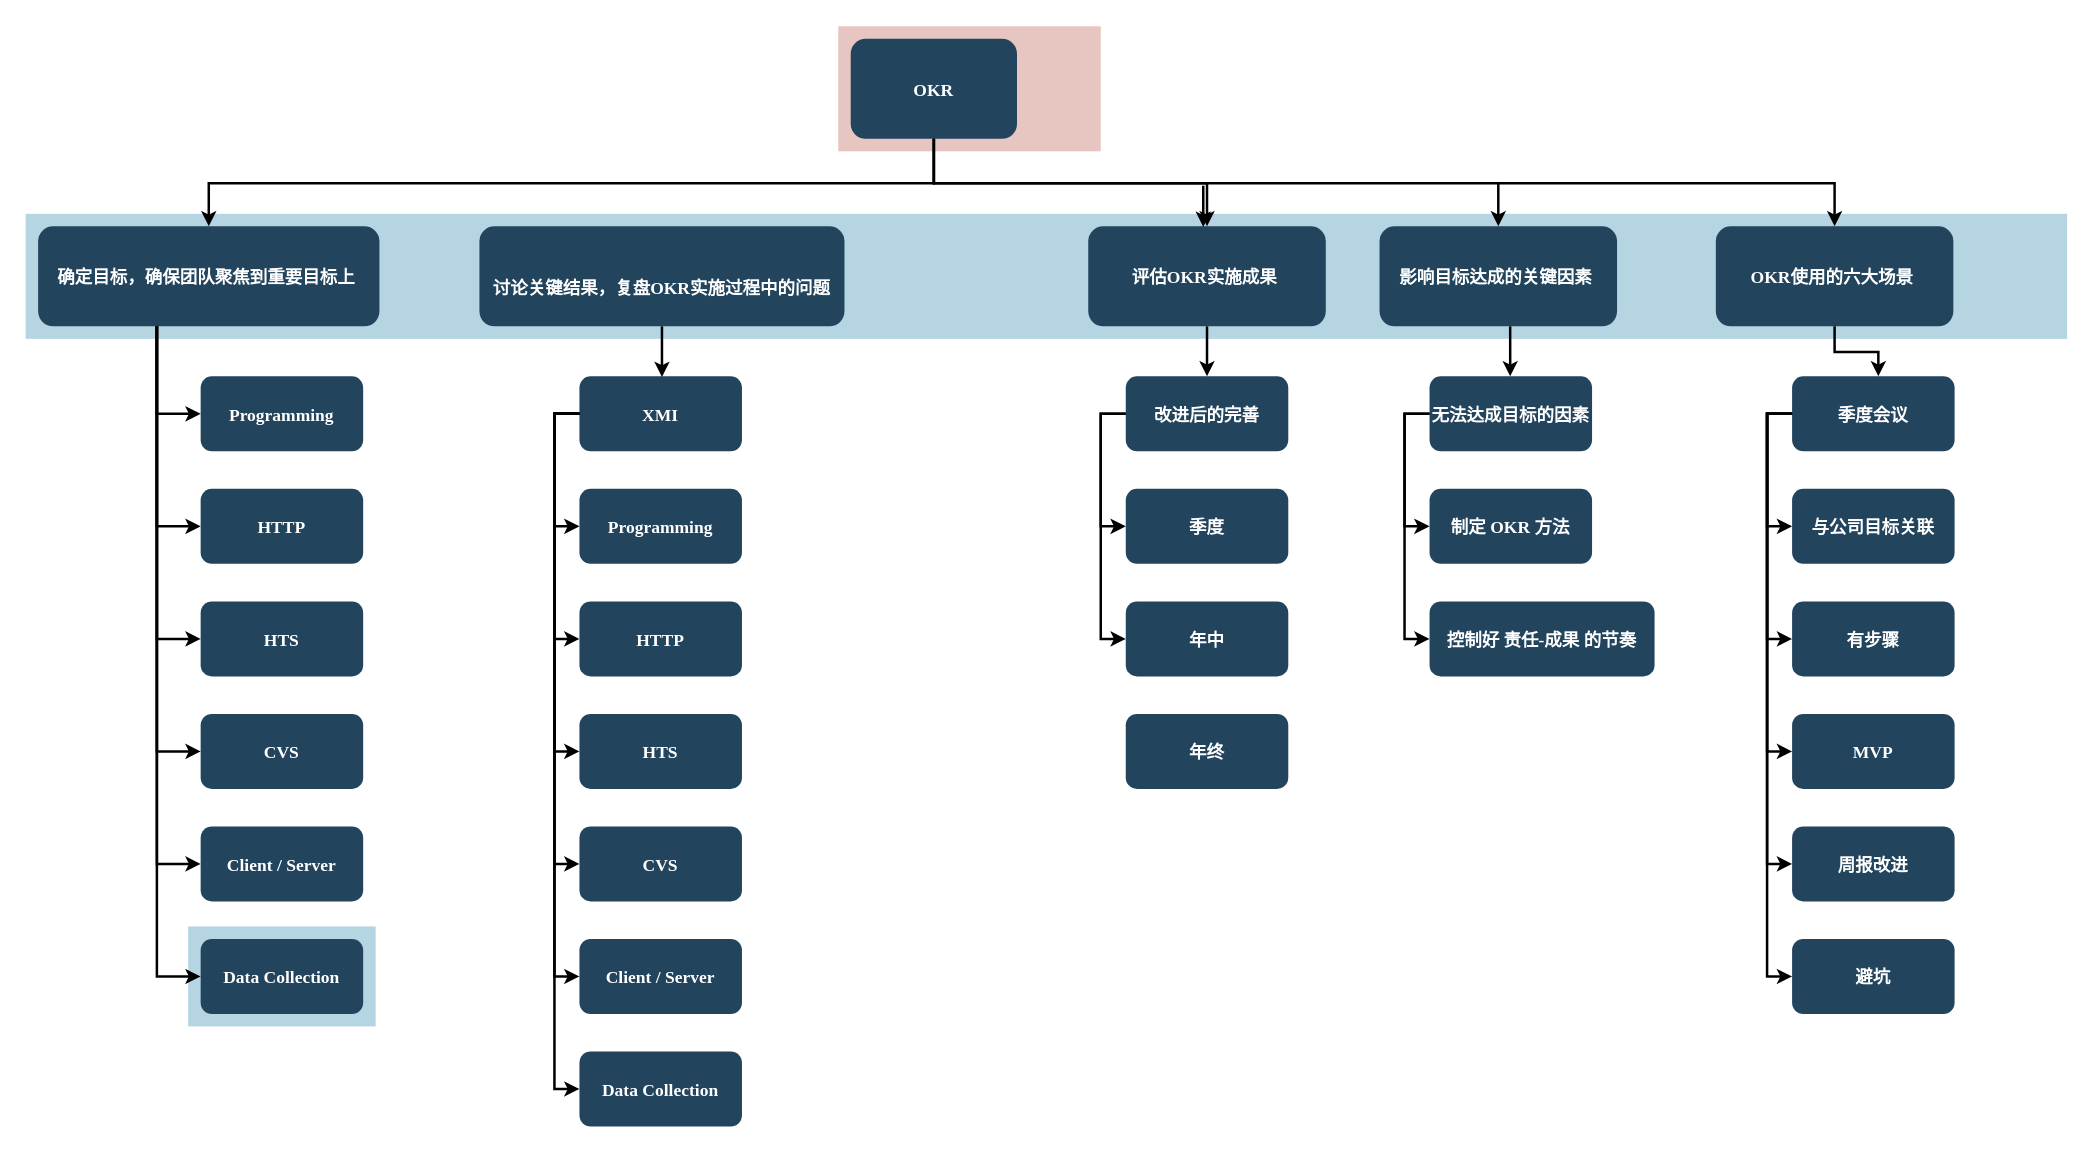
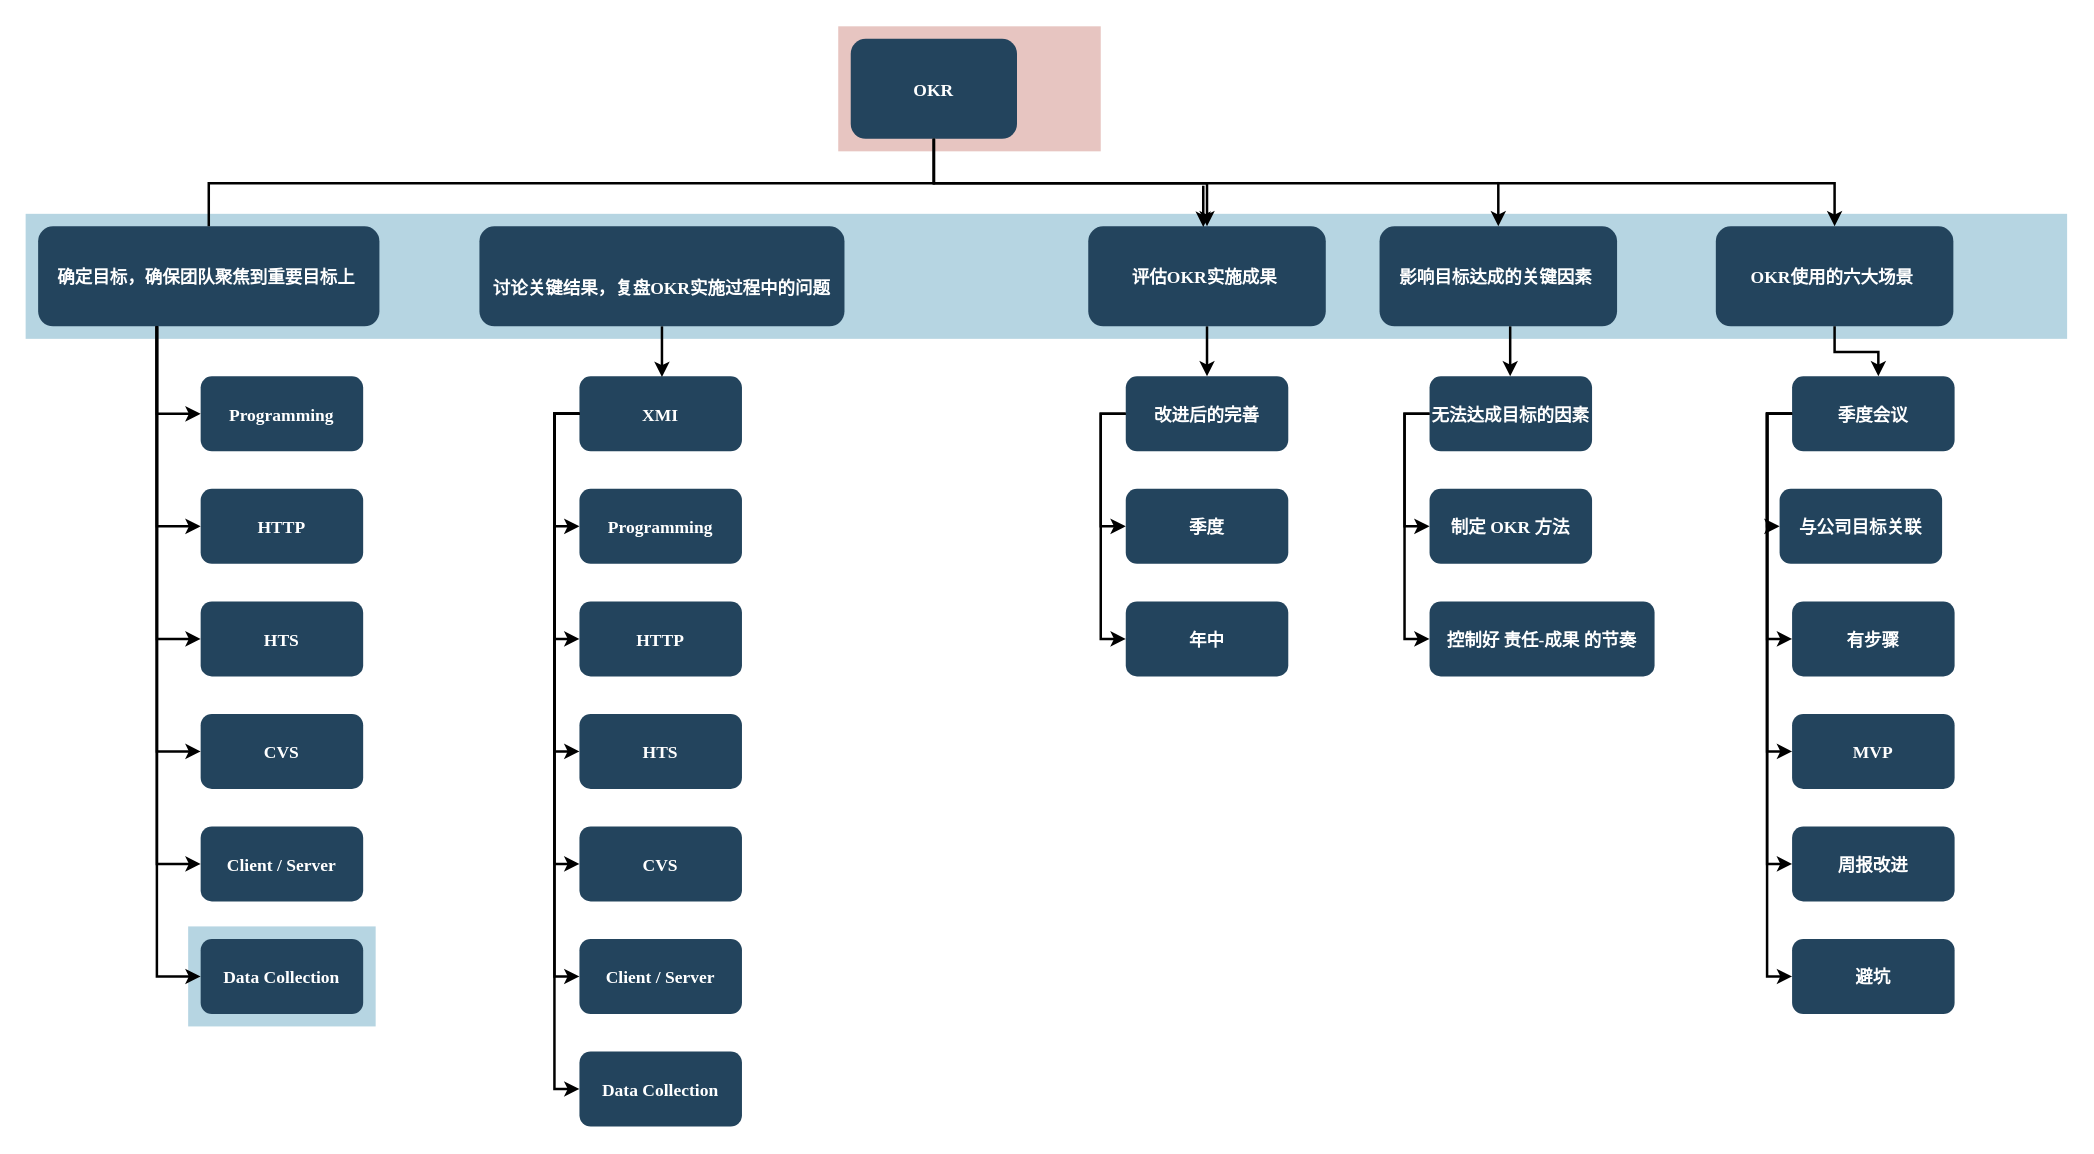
edge "OKR" -> "确定目标，确保团队聚焦到重要目标上": arrowhead classic -> none
node "与公司目标关联": moved (1873, 526) -> (1861, 526)
node "年终": removed
